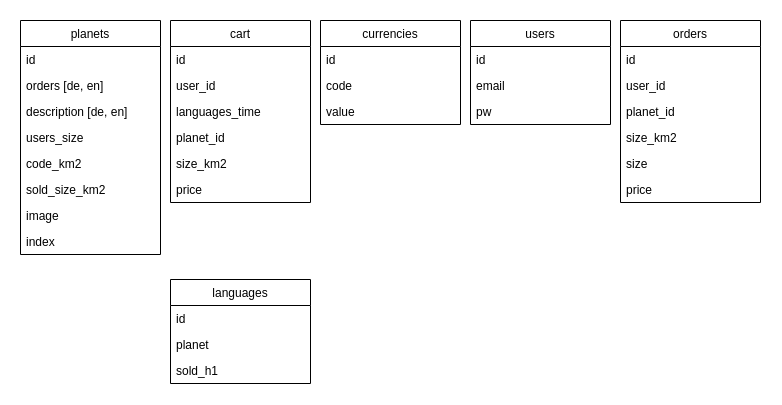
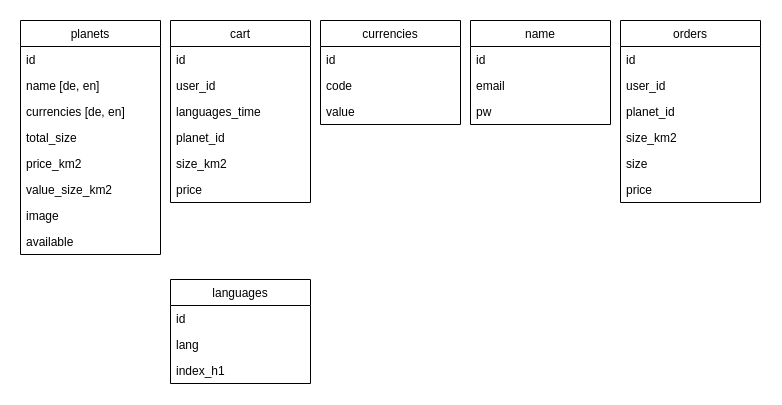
node "users": label "users" -> "name"
node "orders [de, en]": label "orders [de, en]" -> "name [de, en]"
node "description [de, en]": label "description [de, en]" -> "currencies [de, en]"
node "users_size": label "users_size" -> "total_size"
node "code_km2": label "code_km2" -> "price_km2"
node "sold_size_km2": label "sold_size_km2" -> "value_size_km2"
node "index": label "index" -> "available"
node "planet": label "planet" -> "lang"
node "sold_h1": label "sold_h1" -> "index_h1"
